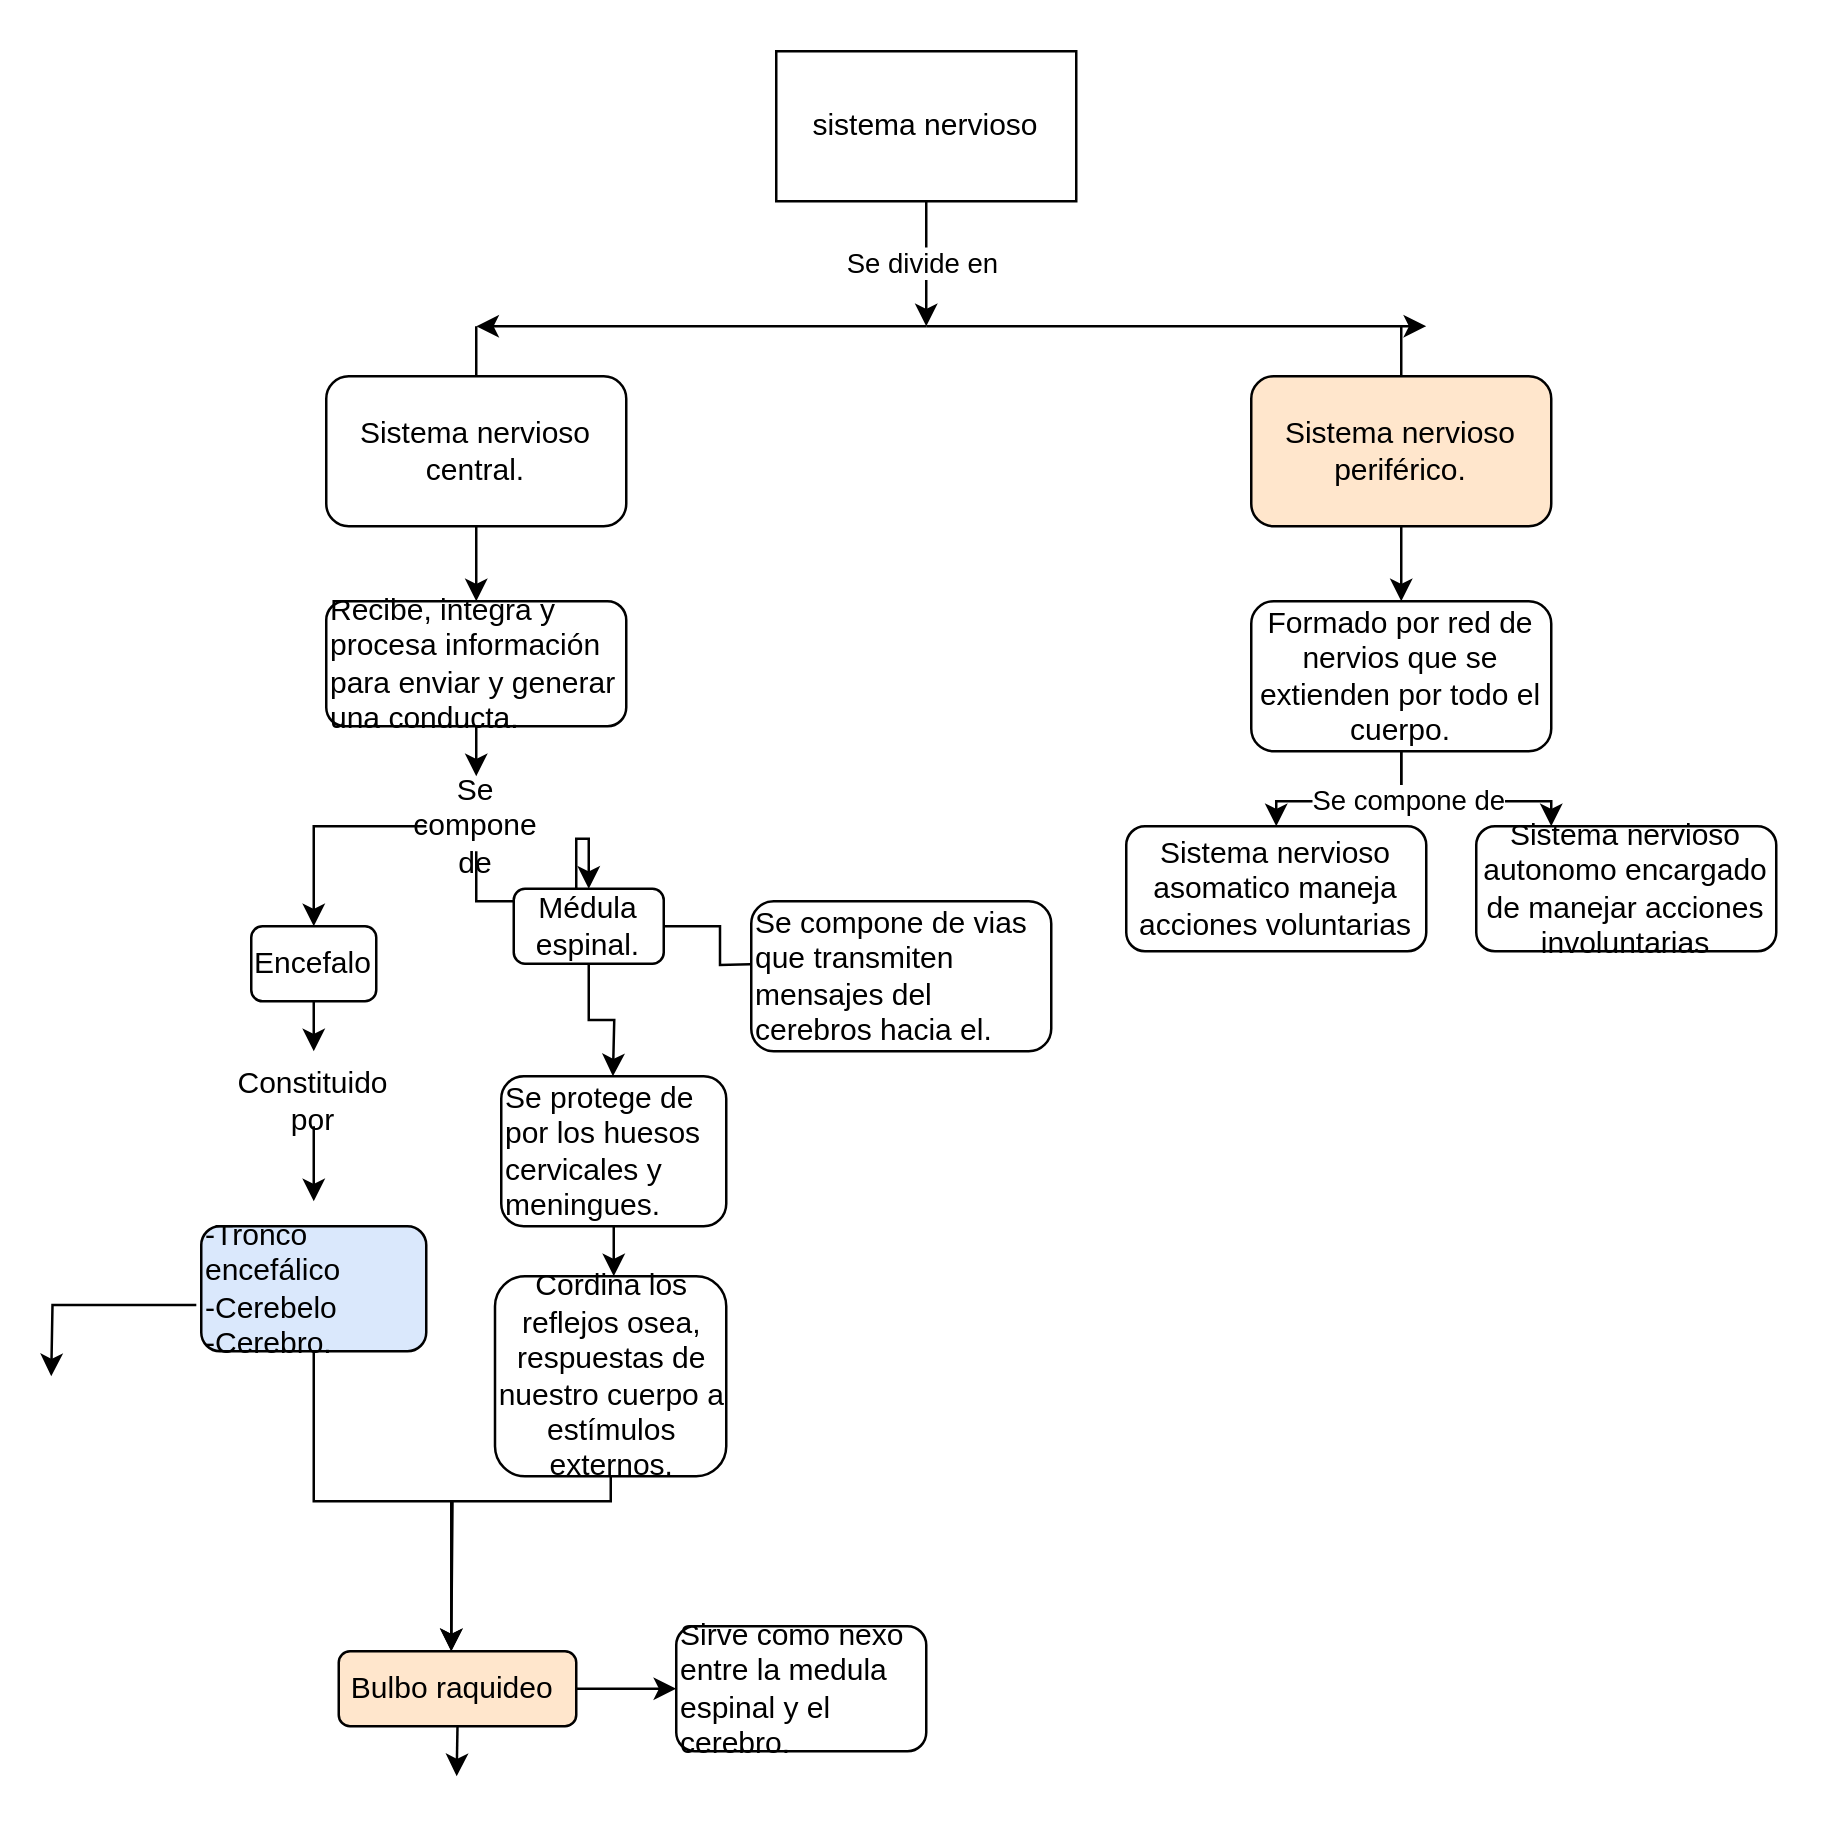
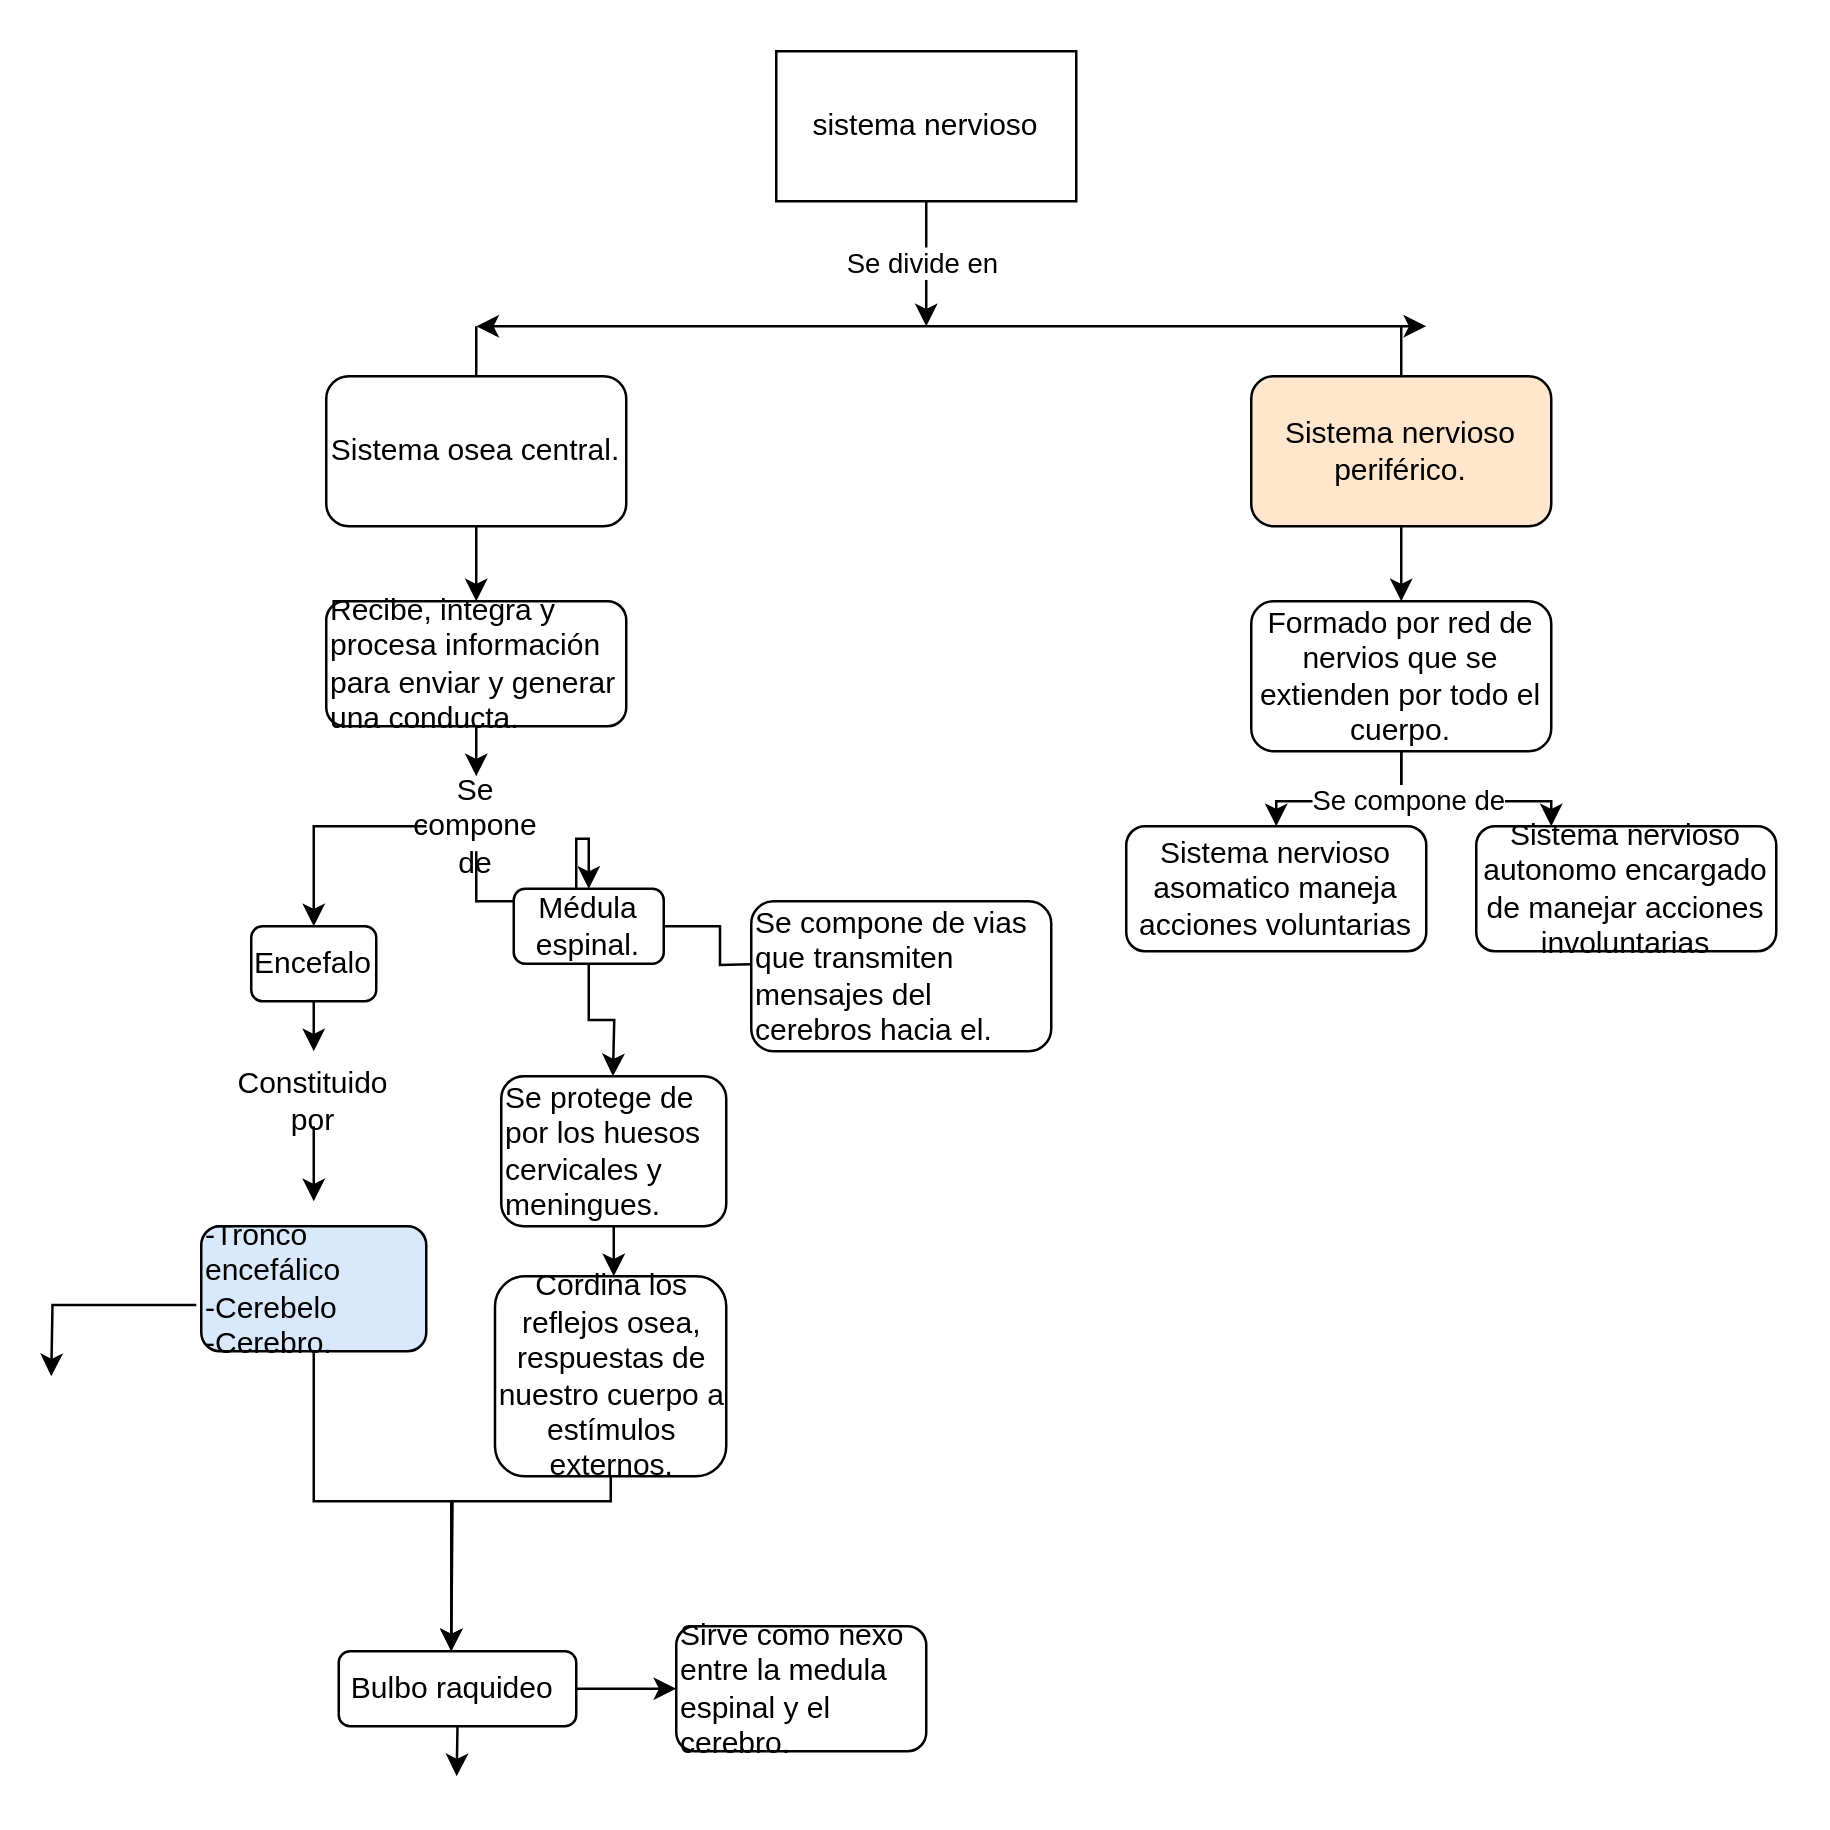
node "Sistema nervioso central.": label "Sistema nervioso central." -> "Sistema osea central."
node "Bulbo raquideo": fillcolor #ffe6cc -> #ffffff
